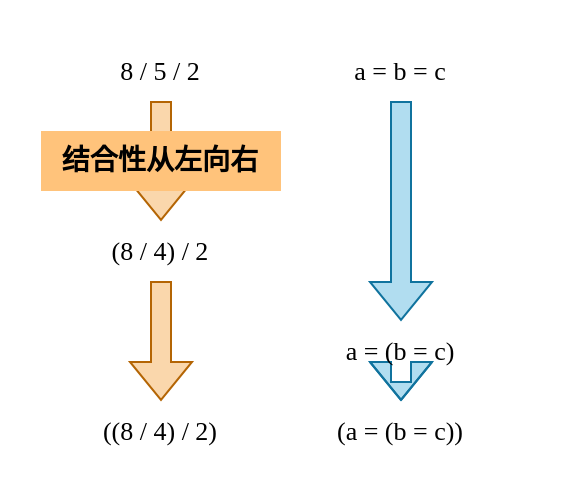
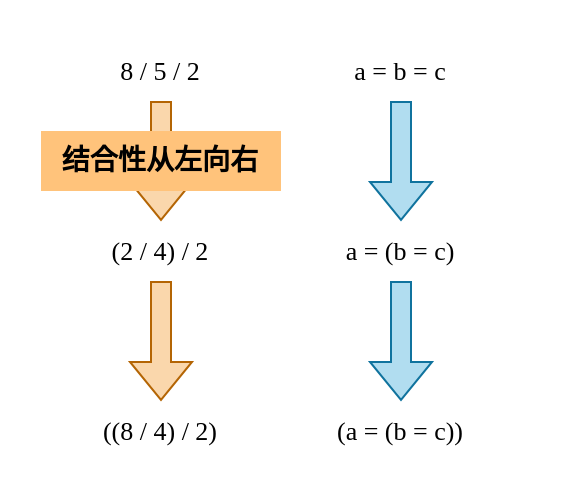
node "(8 / 4) / 2": label "(8 / 4) / 2" -> "(2 / 4) / 2"
node "a = (b = c)": moved (401, 351) -> (401, 251)
